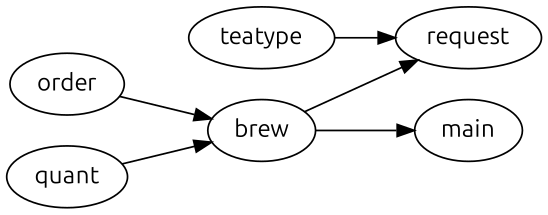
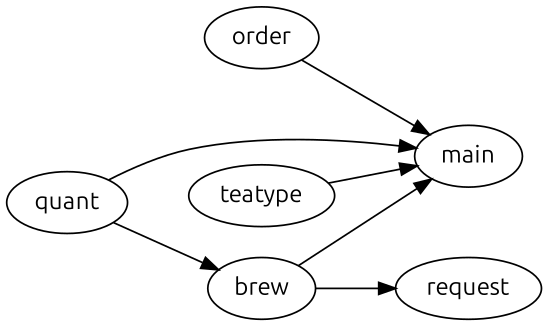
edge "teatype" -> "request": now "teatype" -> "main"
edge "order" -> "brew": now "order" -> "main"
edge "quant" -> "main": added
